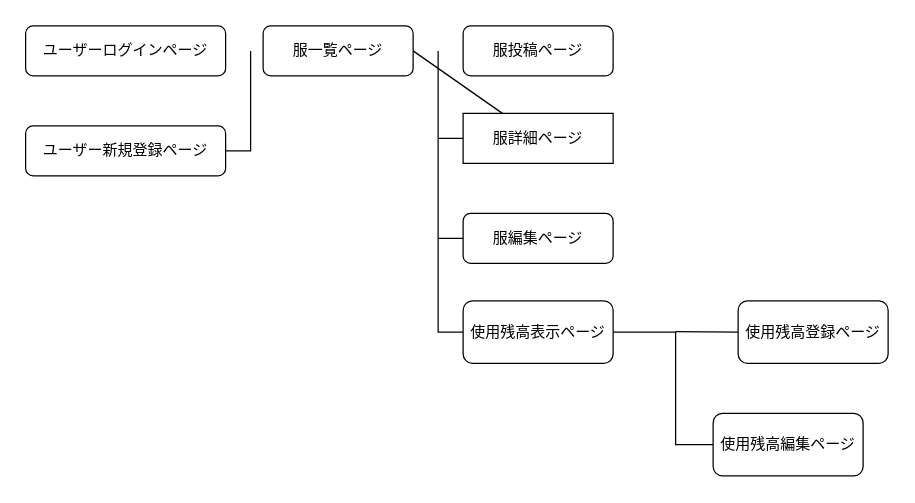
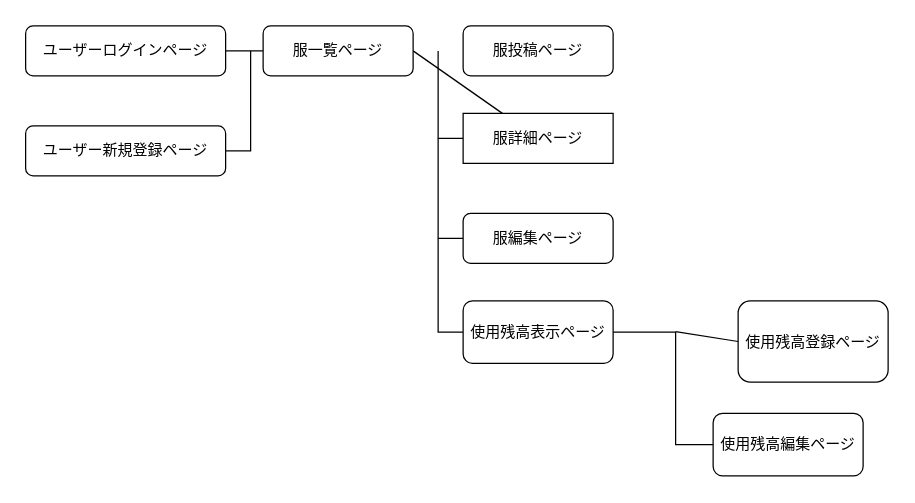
edge "ユーザーログインページ" -- "服一覧ページ": added
node "使用残高登録ページ": size 150x63 -> 150x81
